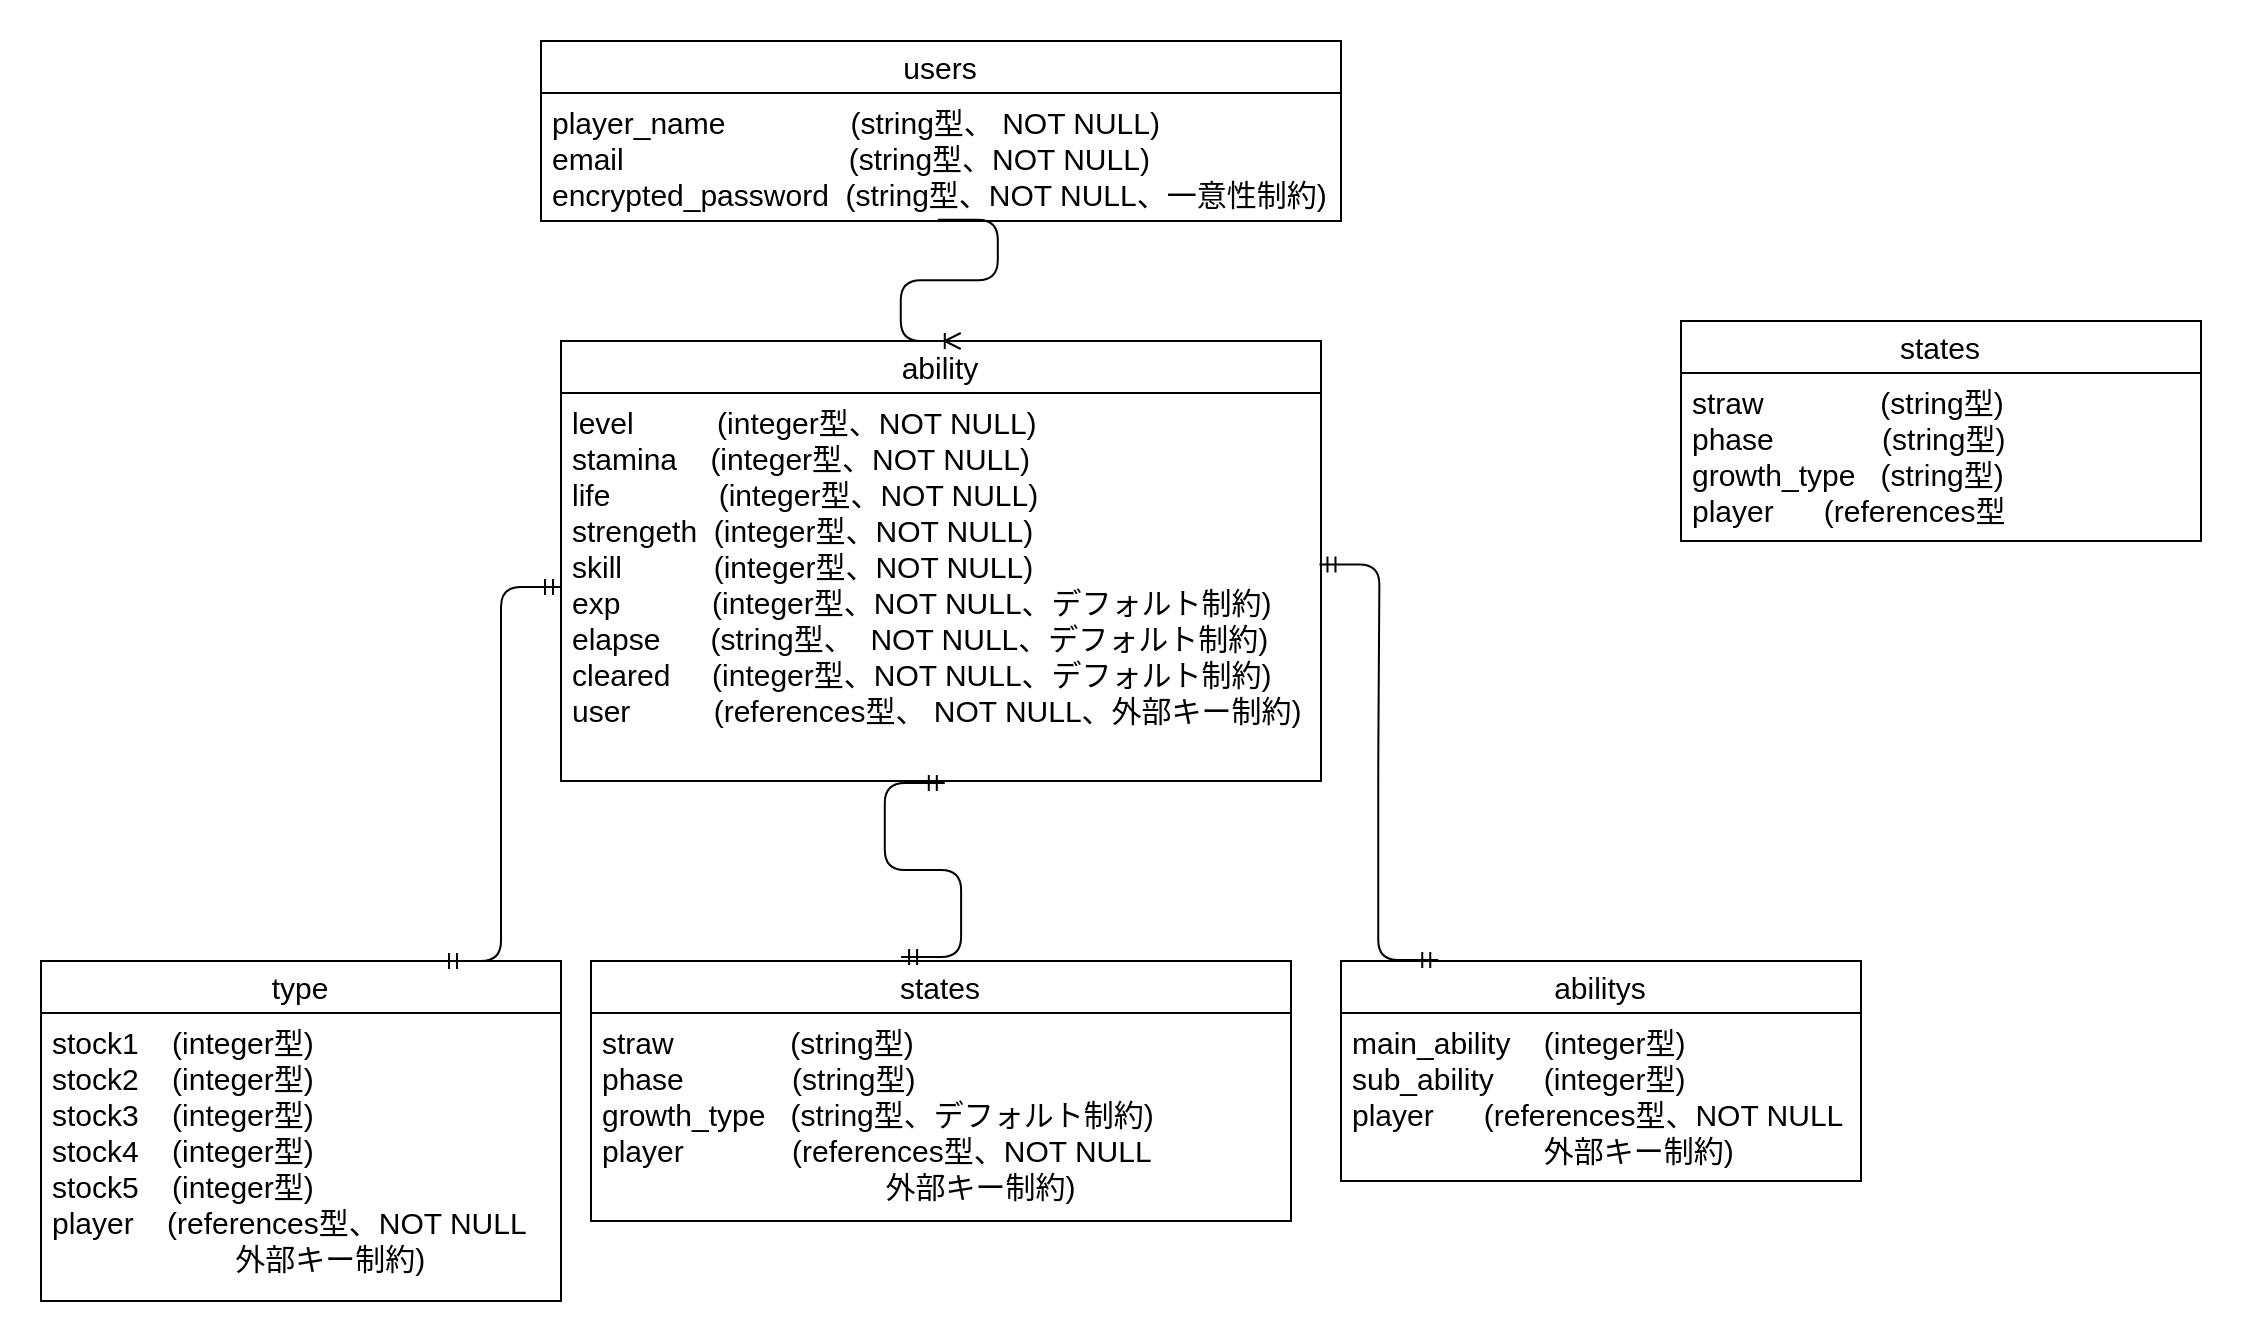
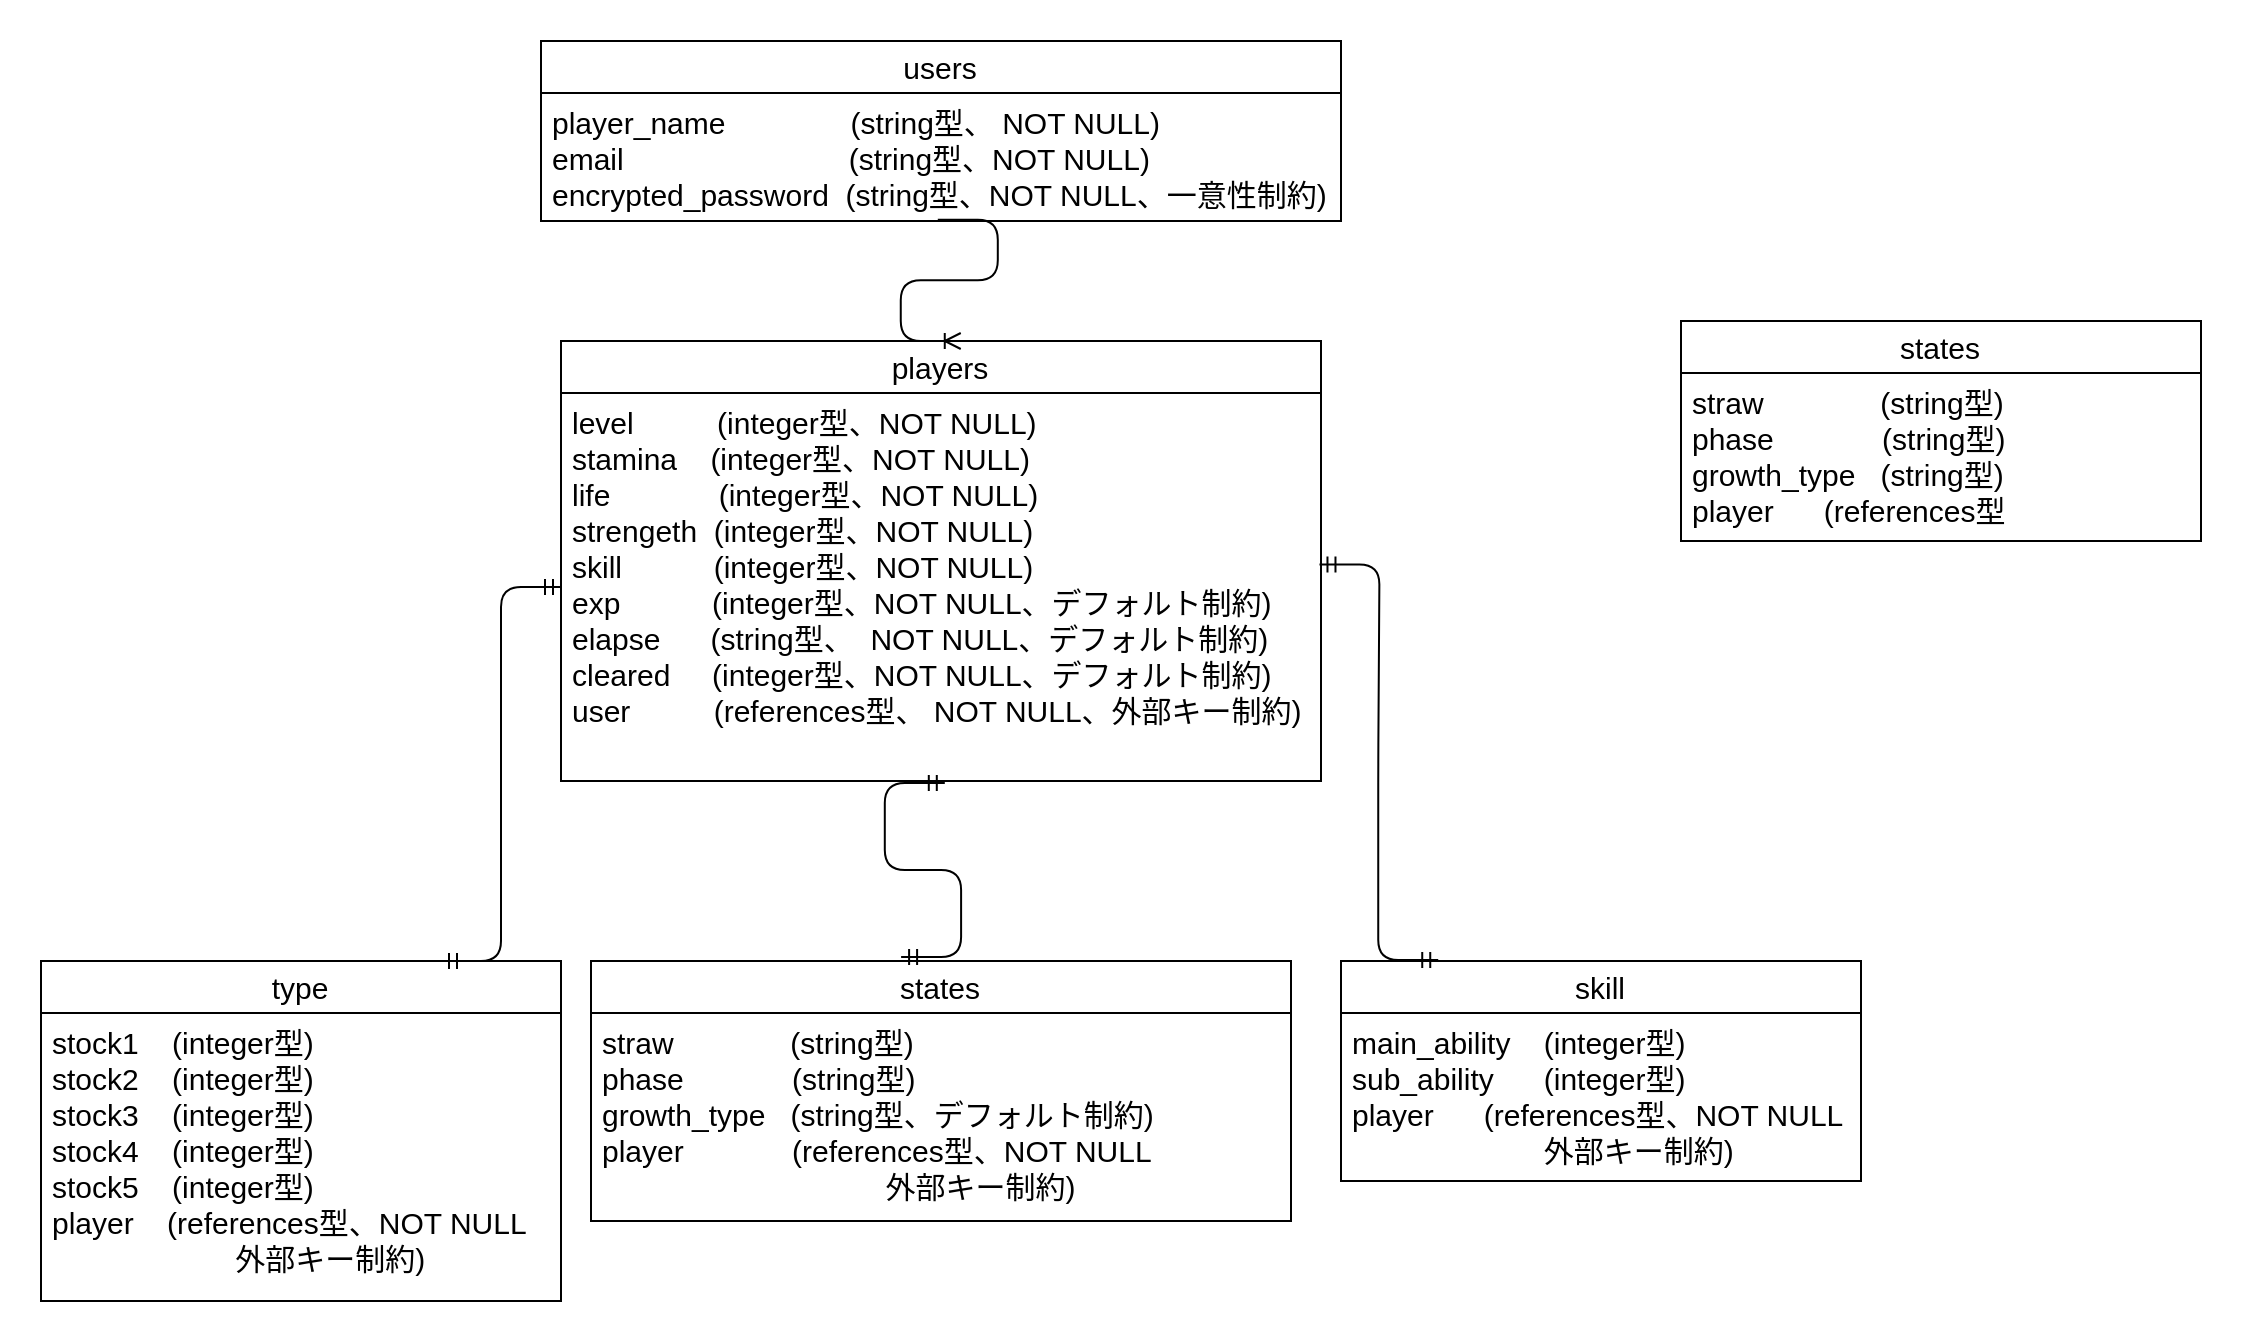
node "ability": label "ability" -> "players"
node "abilitys": label "abilitys" -> "skill"
